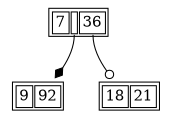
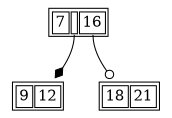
node "7": text "36" -> "16"
node "9": text "92" -> "12"
